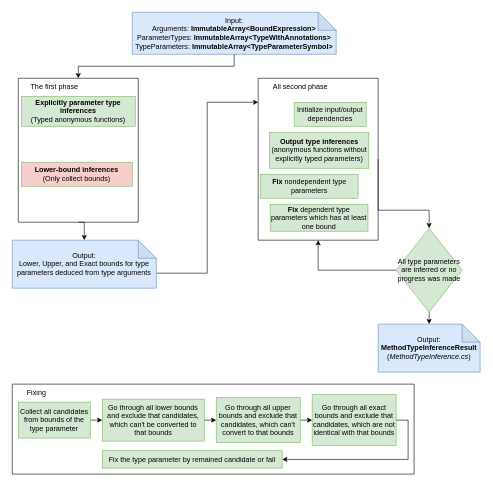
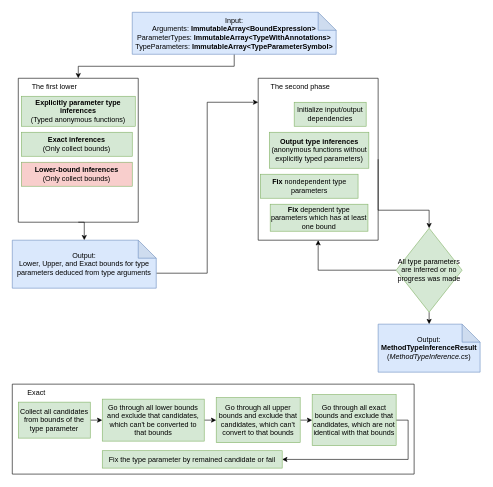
node "The first phase": label "The first phase" -> "The first lower"
node "All second phase": label "All second phase" -> "The second phase"
node "Exact inferences (Only collect bounds)": added
node "Fixing": label "Fixing" -> "Exact"
